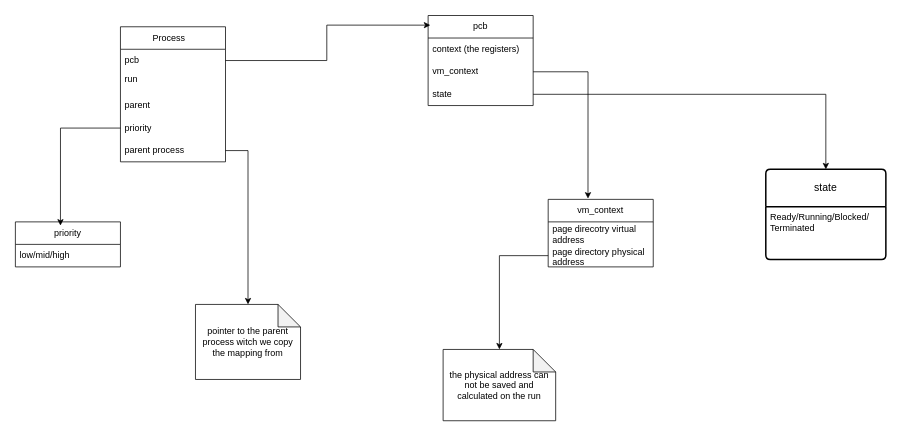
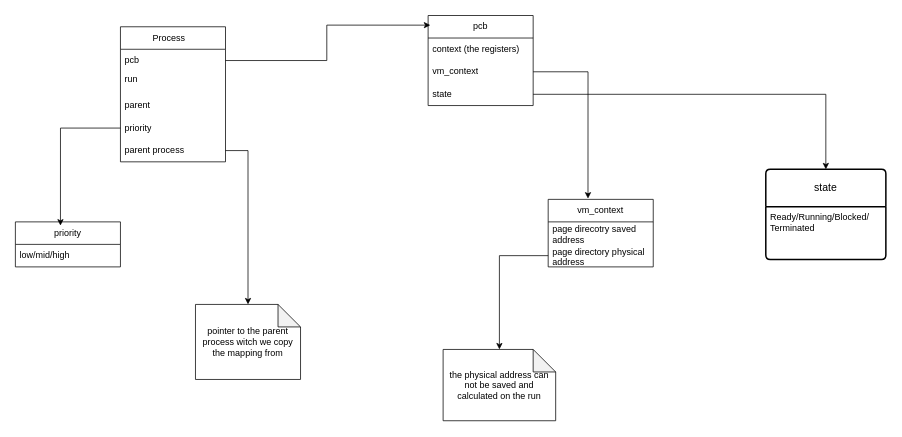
node "page direcotry virtual address": label "page direcotry virtual address" -> "page direcotry saved address"
